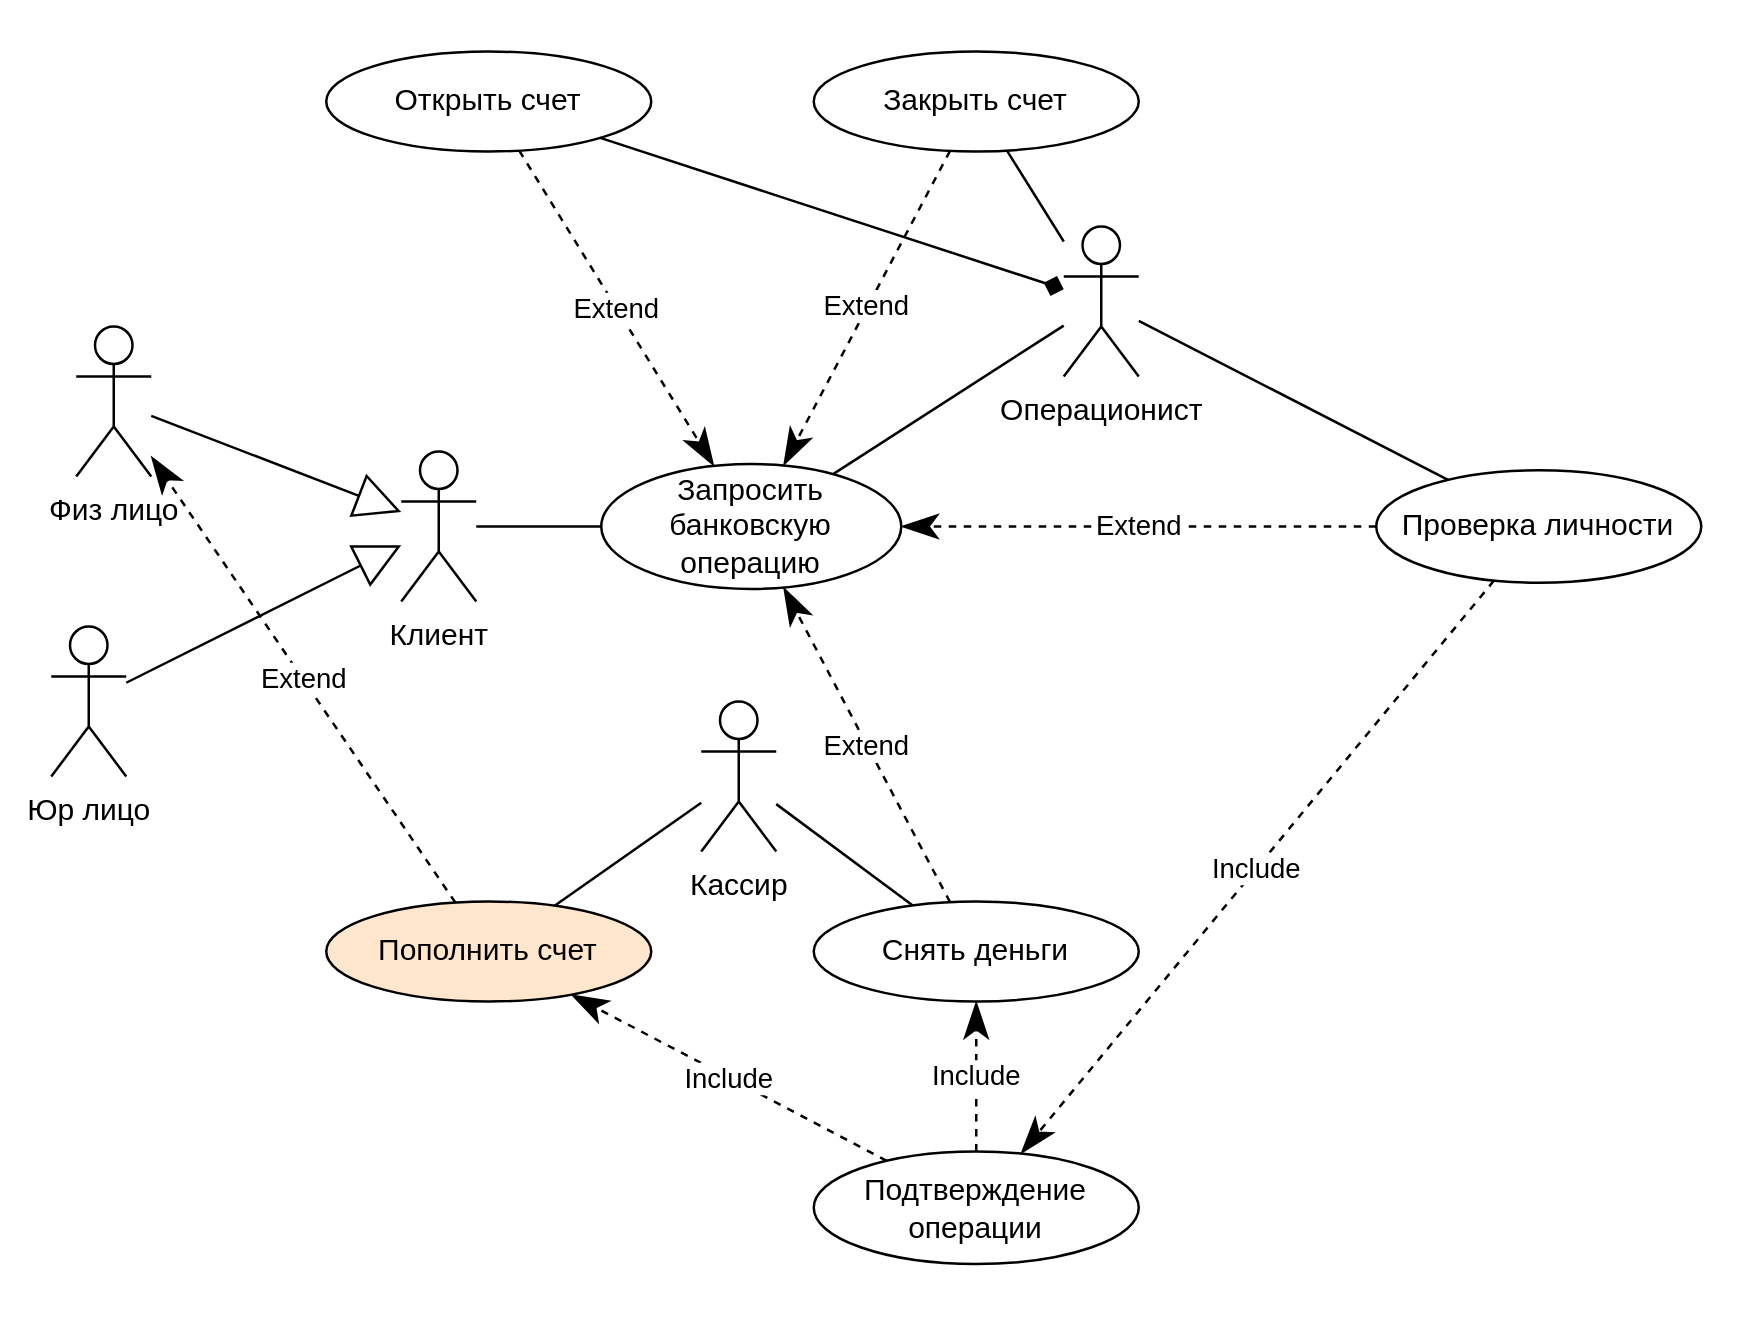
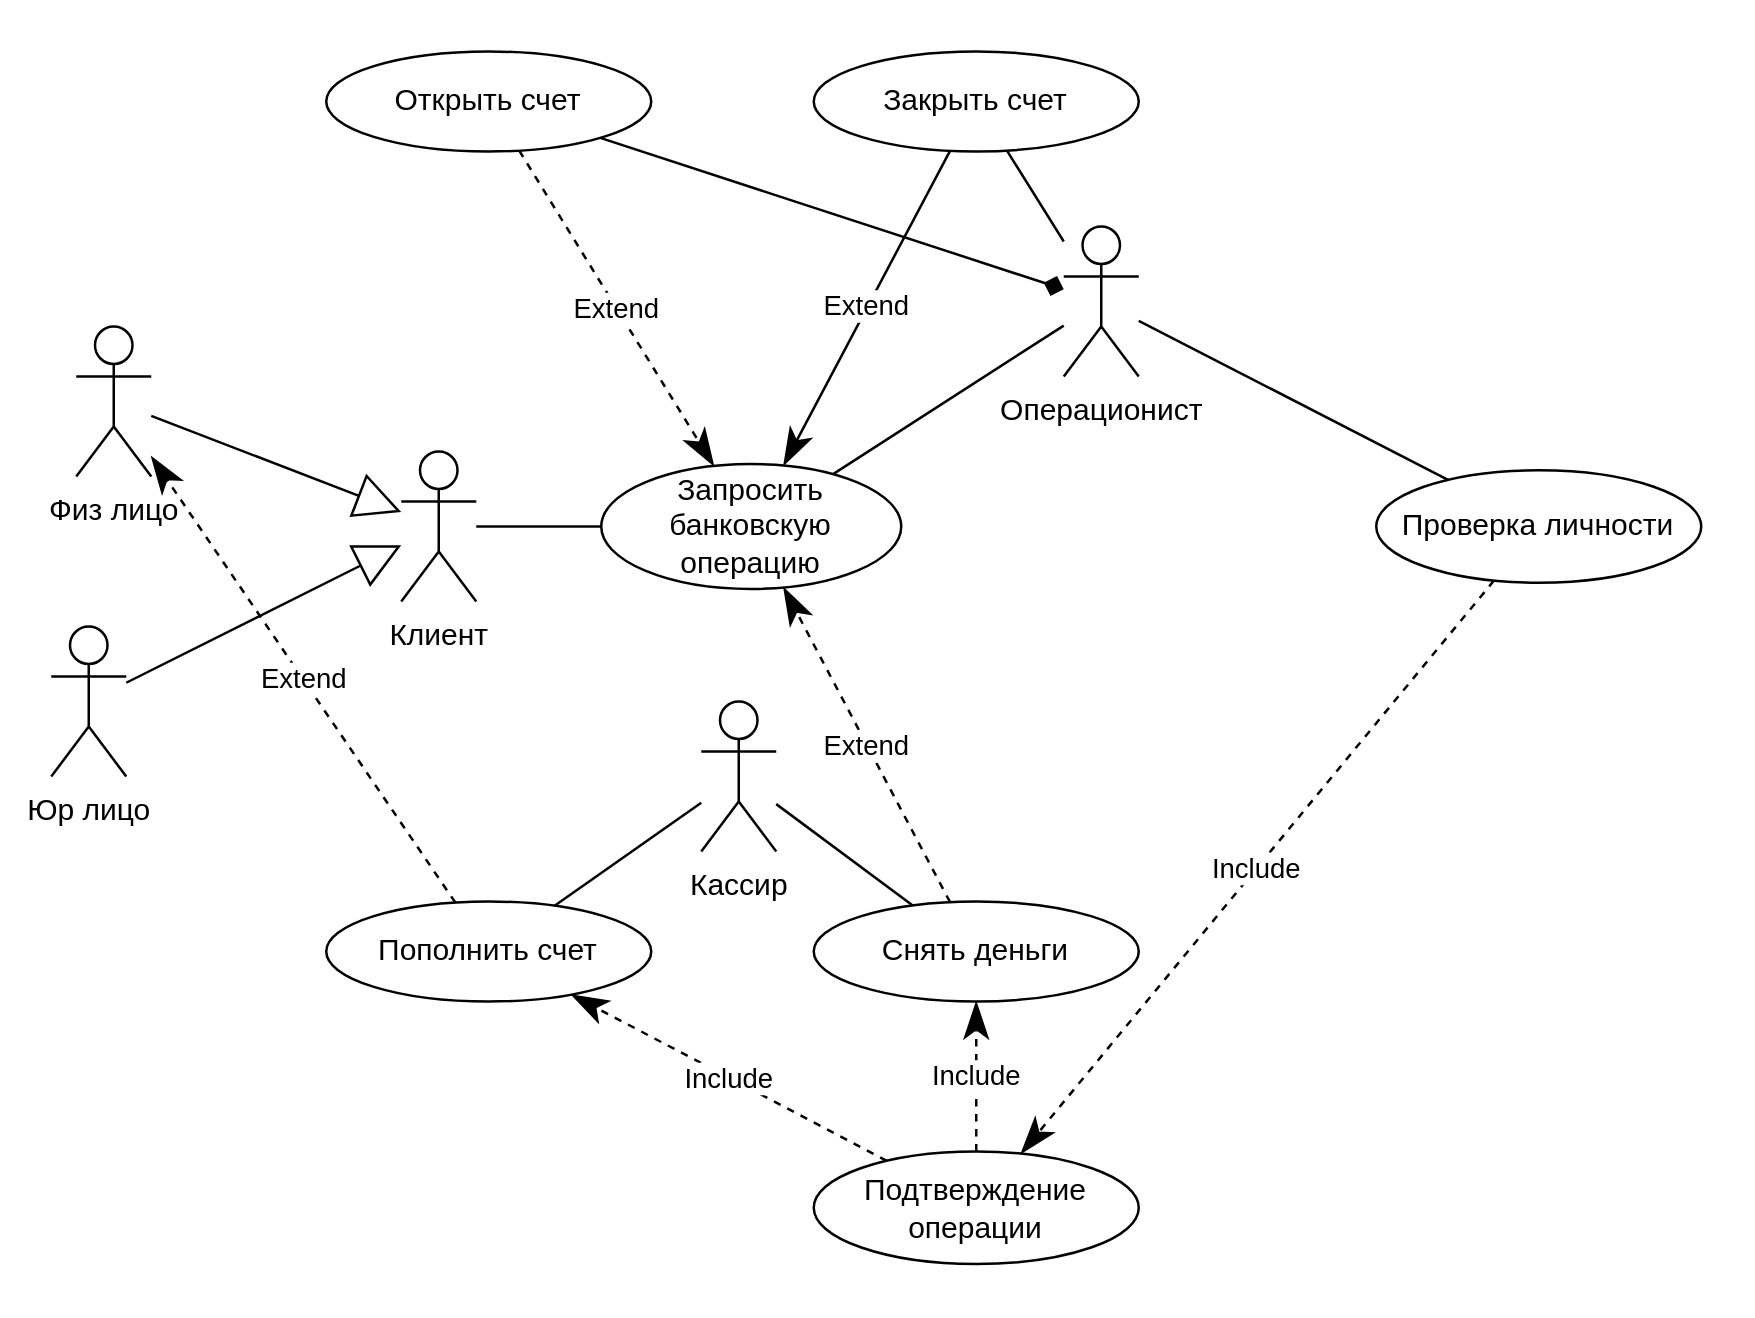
edge "Закрыть счет" -> "Запросить банковскую операцию": style dashed -> solid
edge "Проверка личности" -> "Запросить банковскую операцию": removed, label "Extend"
node "Пополнить счет": fillcolor #ffe6cc -> #ffffff
